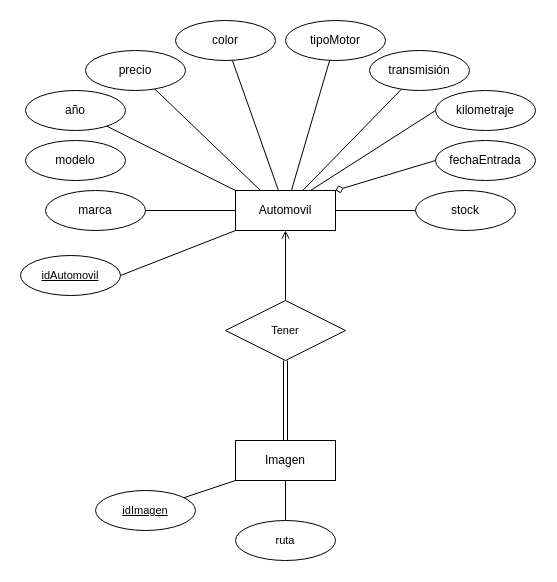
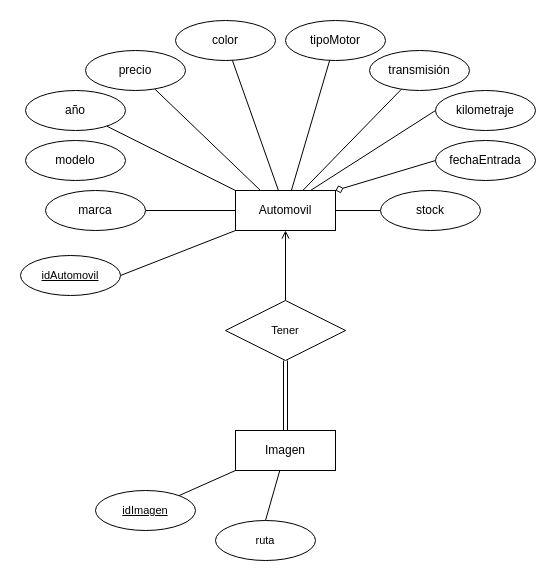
node "stock": moved (466, 211) -> (431, 211)
node "Imagen": moved (286, 461) -> (286, 451)
node "ruta": moved (286, 541) -> (266, 541)
